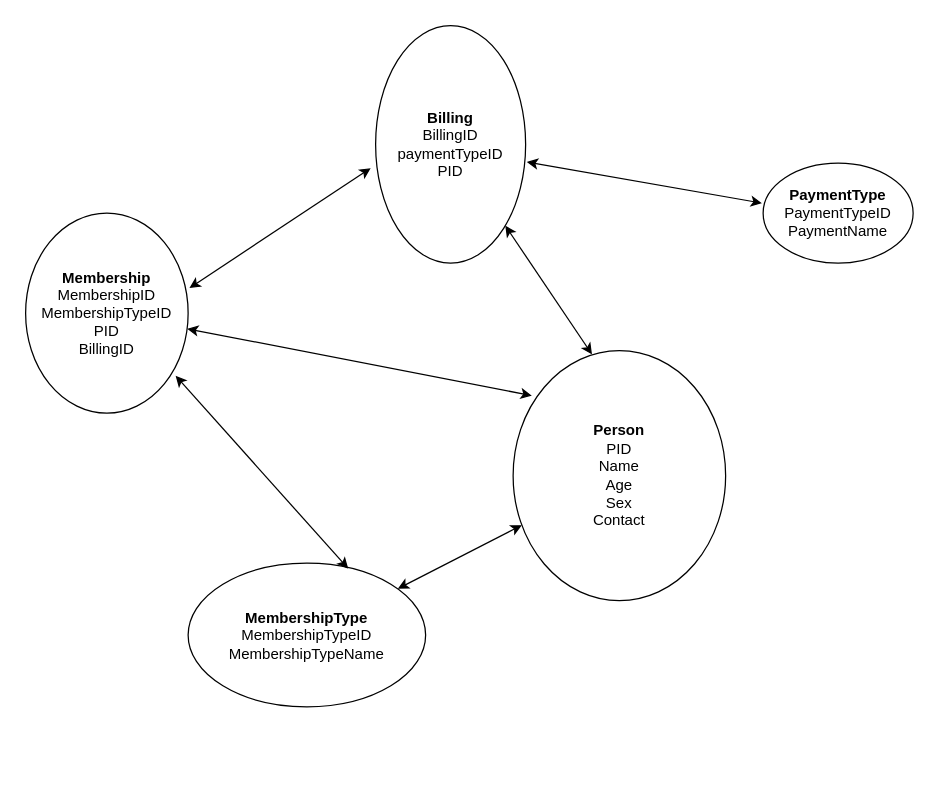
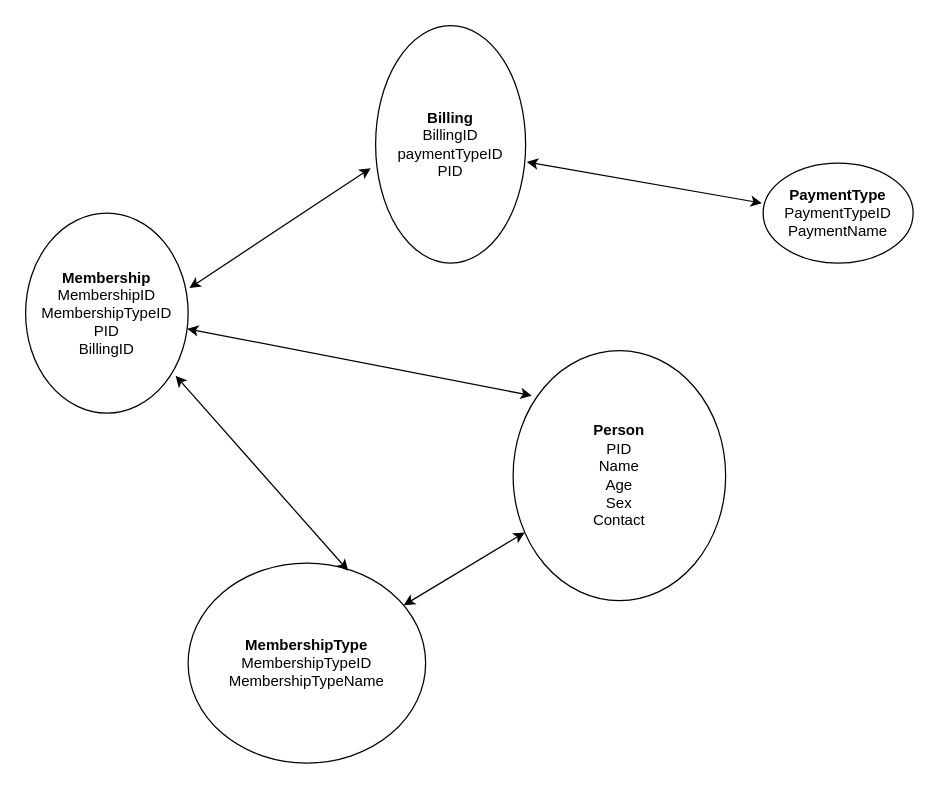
edge "Billing BillingID paymentTypeID PID" -- "Person PID Name Age Sex Contact": removed
node "MembershipType MembershipTypeID MembershipTypeName": size 238x144 -> 238x200
